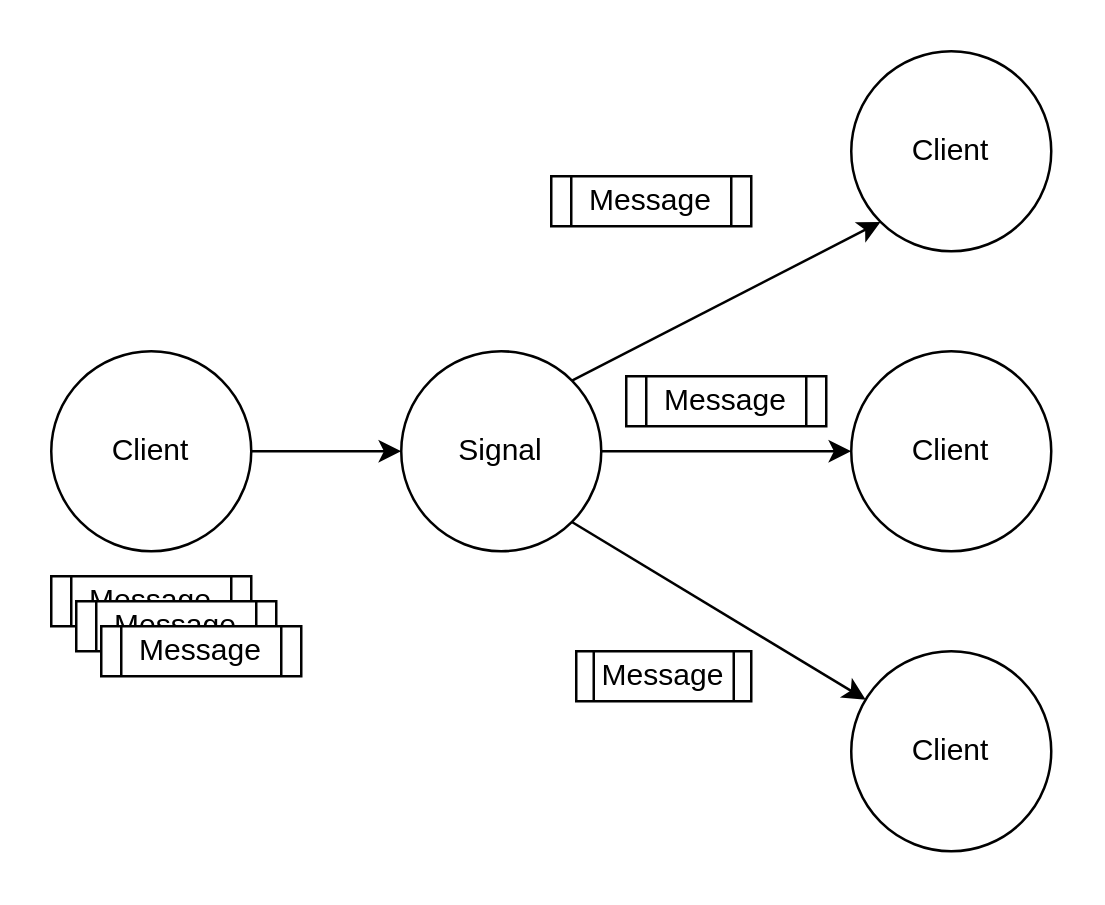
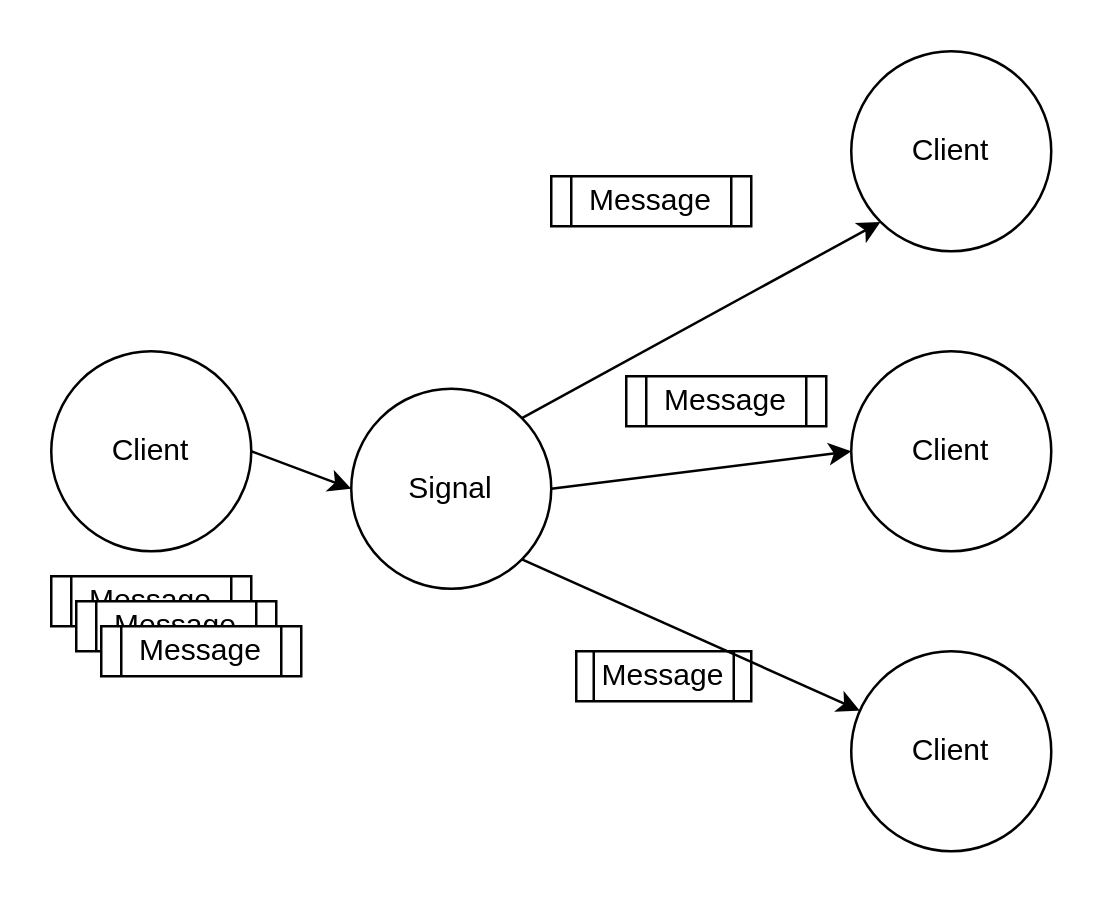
node "Signal": moved (501, 451) -> (451, 489)
